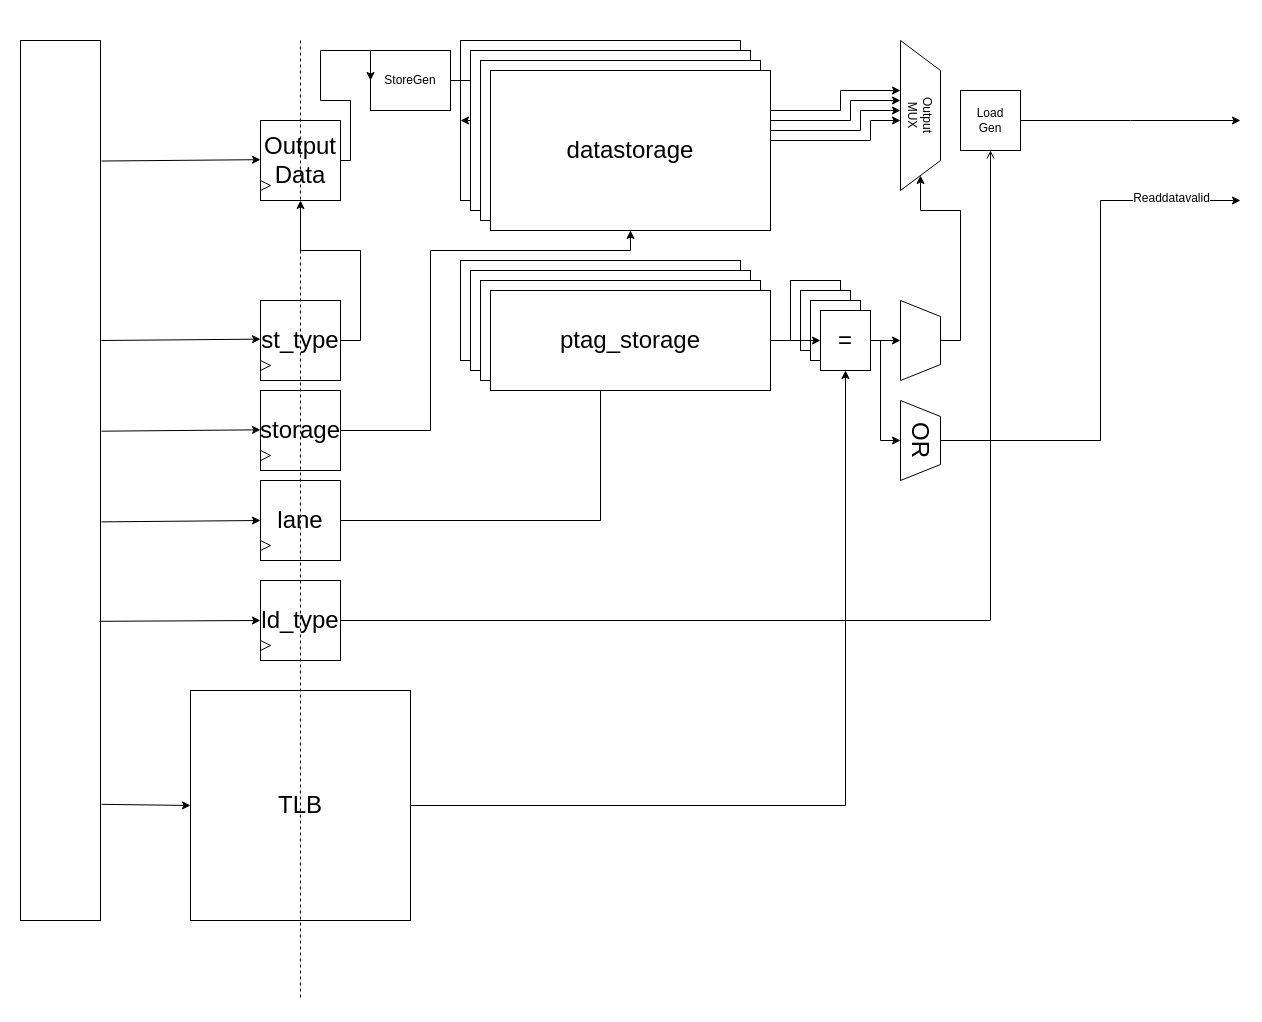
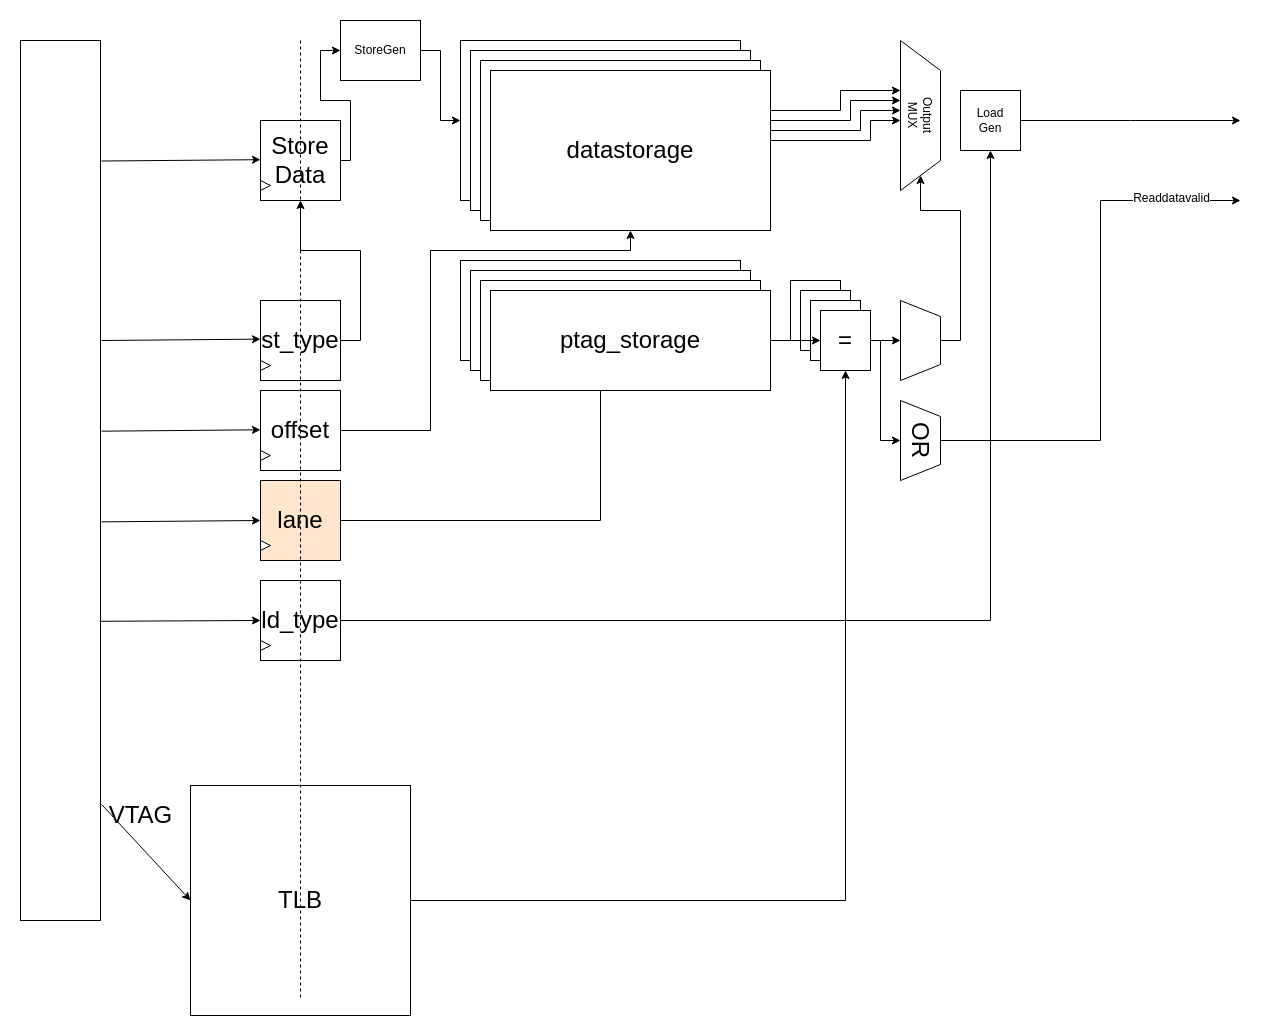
node "StoreGen": moved (411, 81) -> (381, 51)
edge "ld_type" -> "Load Gen": arrowhead open -> classic
node "Output Data": label "Output Data" -> "Store Data"
node "storage": label "storage" -> "offset"
node "lane": fillcolor #ffffff -> #ffe6cc
node "TLB": moved (301, 806) -> (301, 901)
node "VTAG": added
